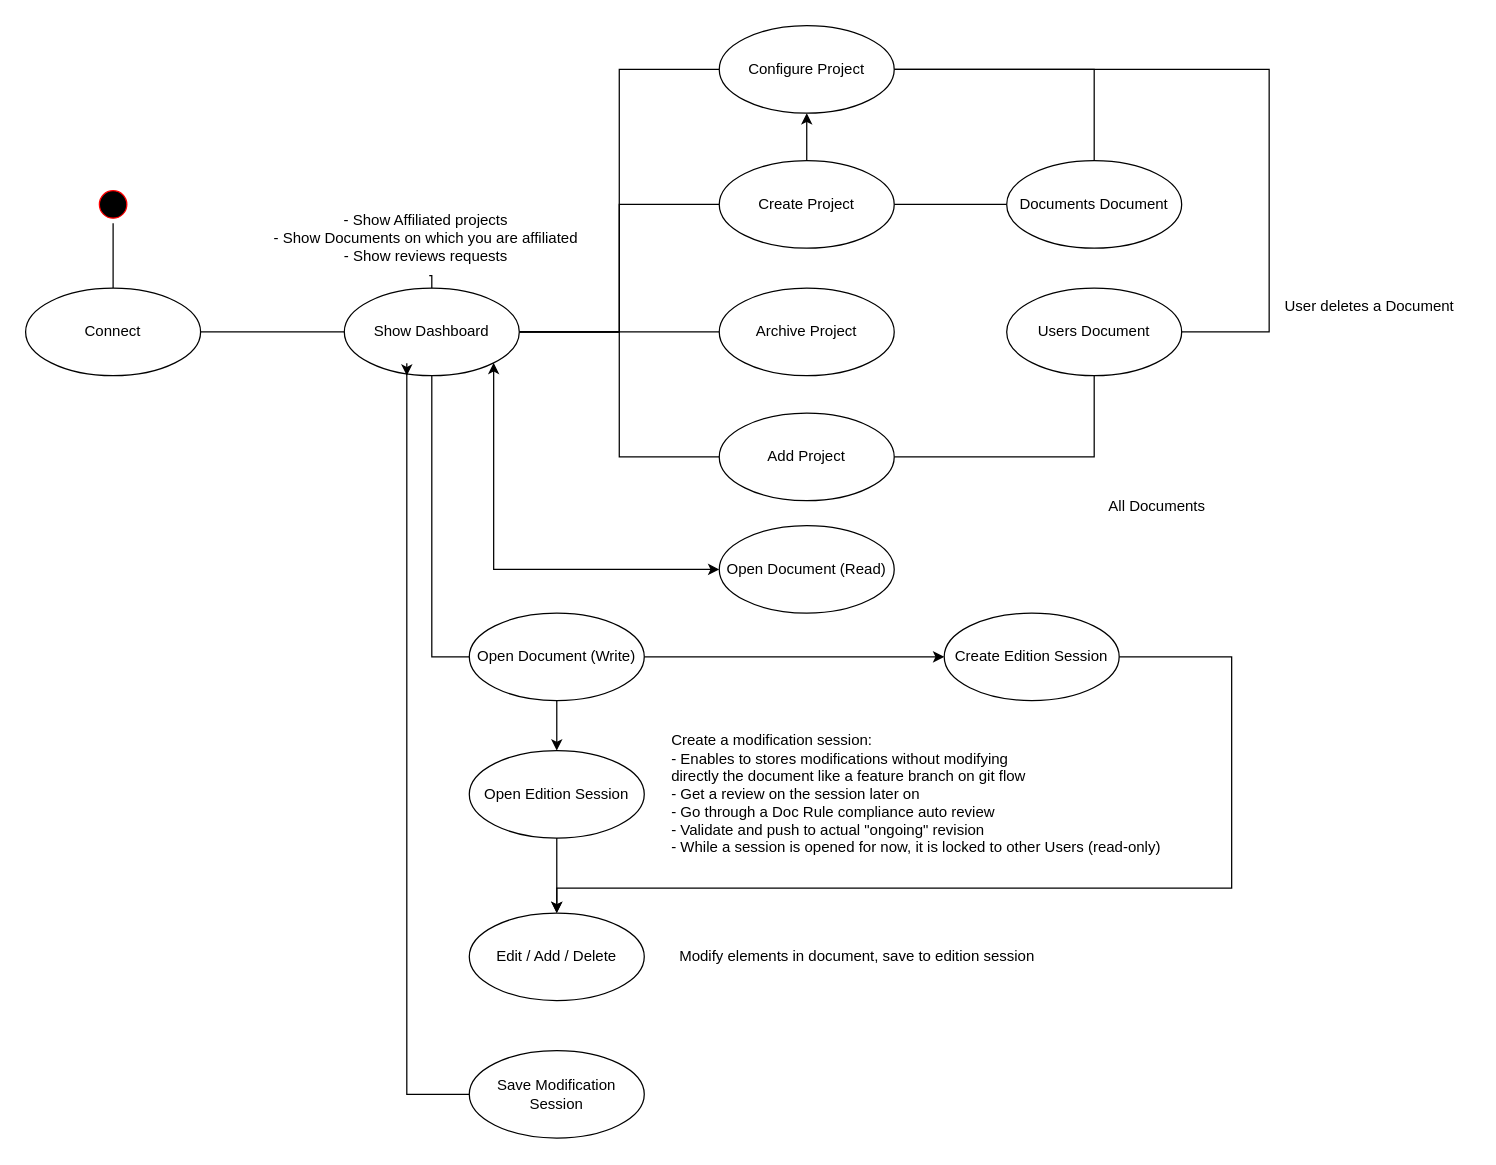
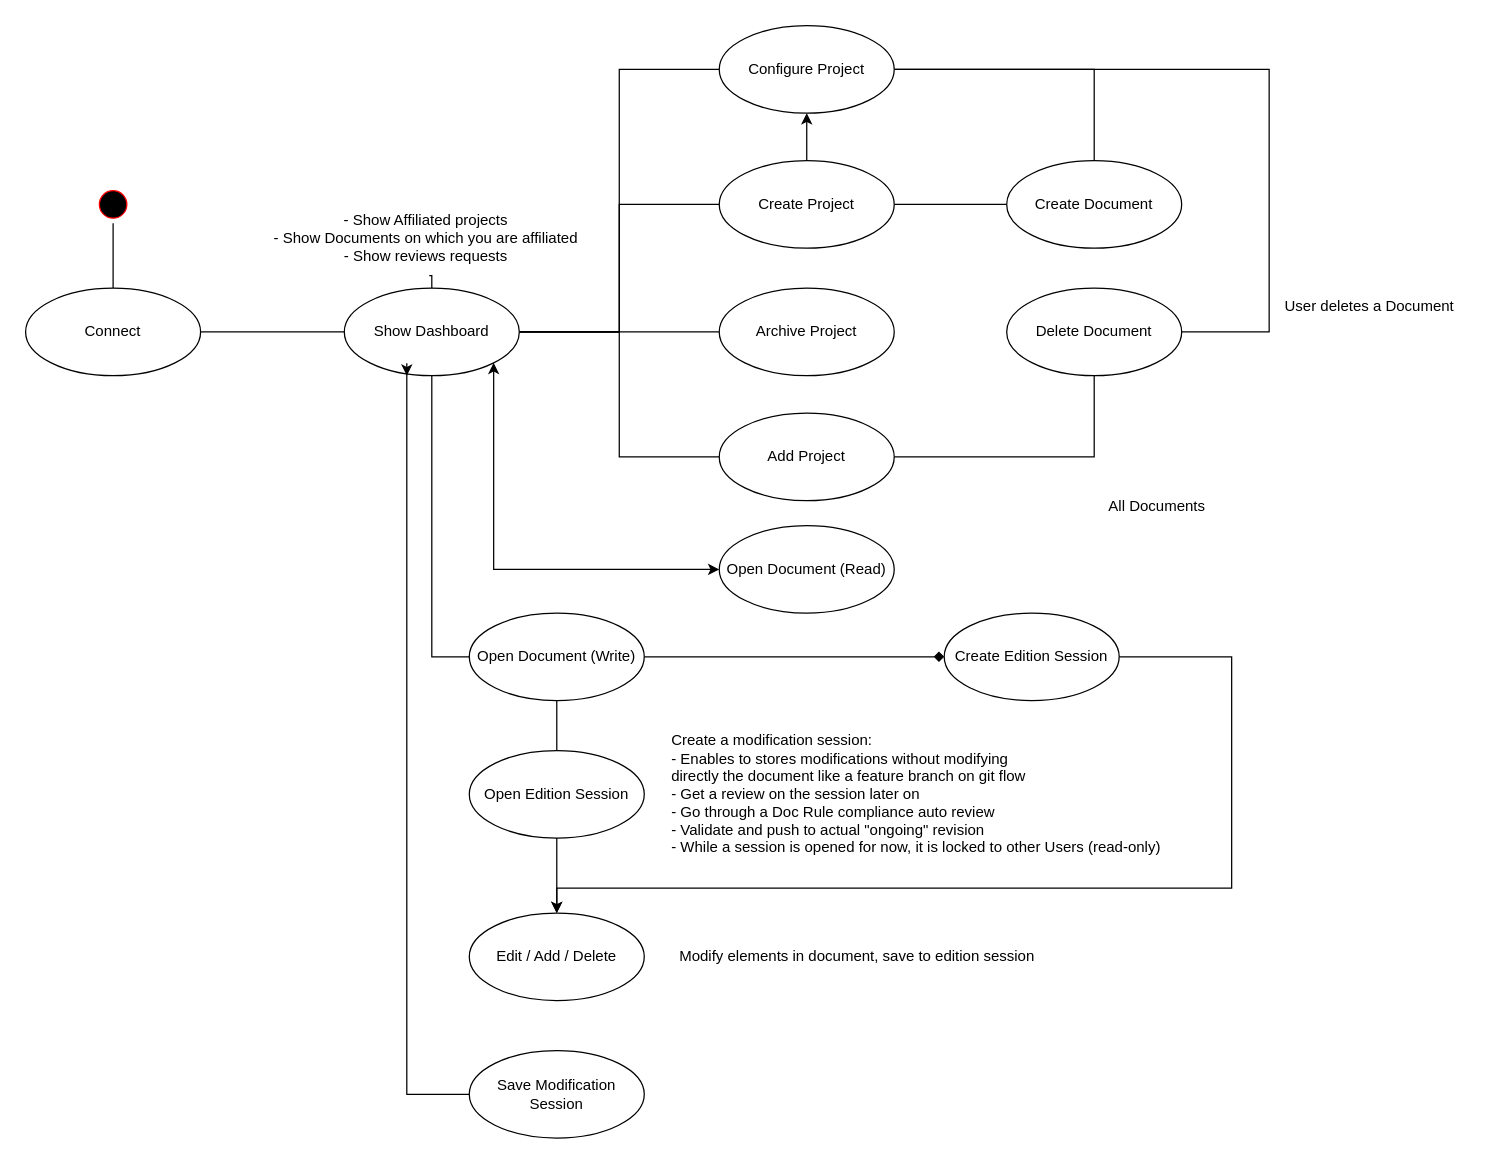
node "Documents Document": label "Documents Document" -> "Create Document"
node "Users Document": label "Users Document" -> "Delete Document"
edge "Open Document (Write)" -> "Create Edition Session": arrowhead classic -> diamond
edge "Open Document (Write)" -> "Open Edition Session": arrowhead classic -> none
